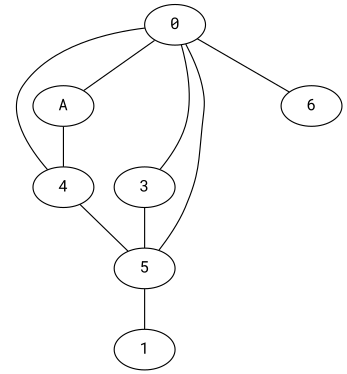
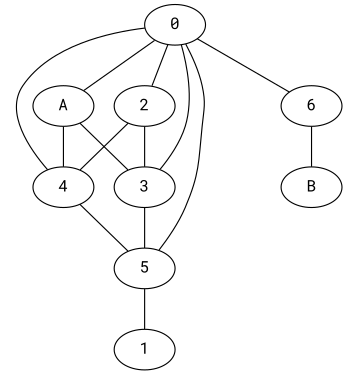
node "2": added
edge "A" -- "3": added
node "B": added
